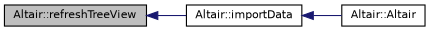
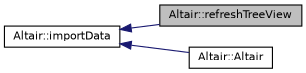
edge "Altair::importData" -> "Altair::refreshTreeView": reversed
